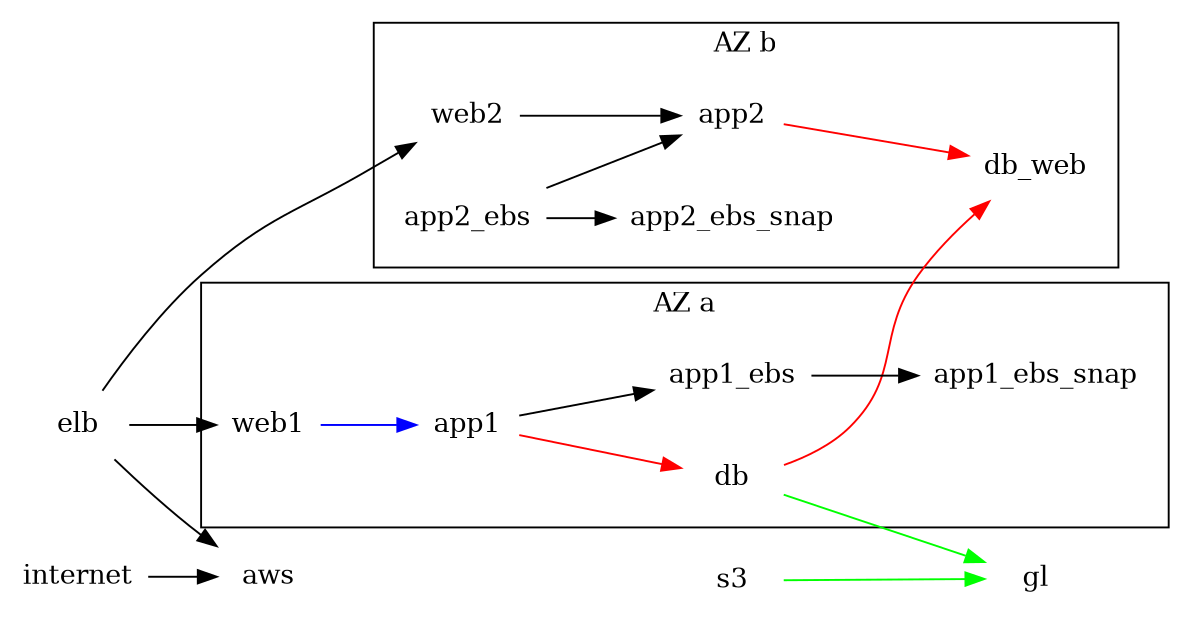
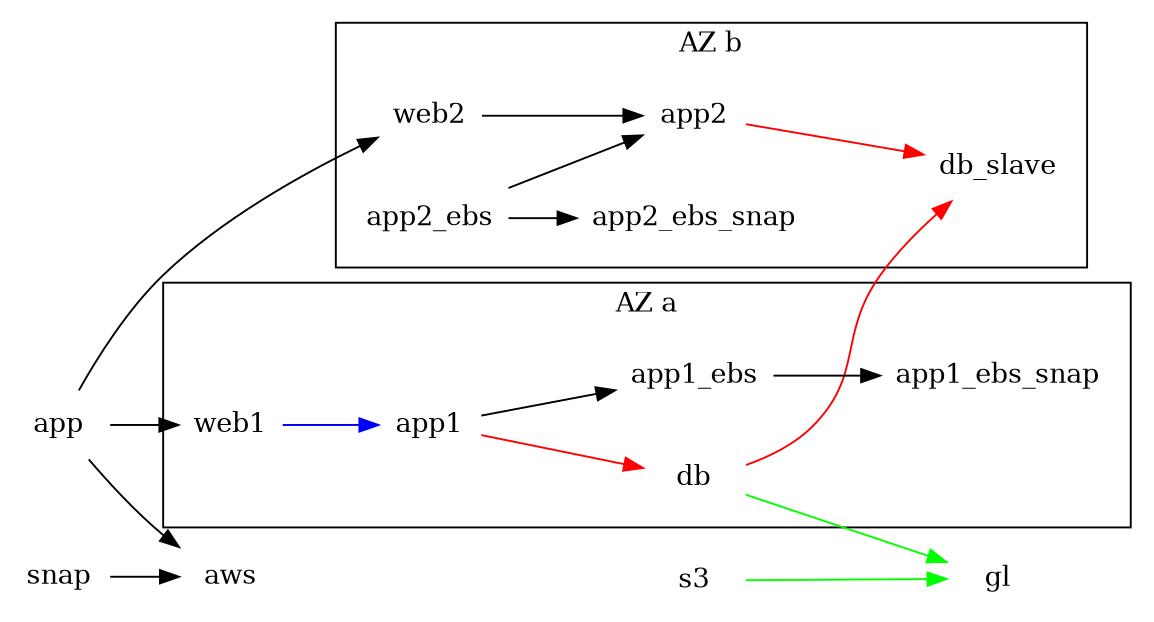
node "db_web": label "db_web" -> "db_slave"
node "elb": label "elb" -> "app"
node "internet": label "internet" -> "snap"
